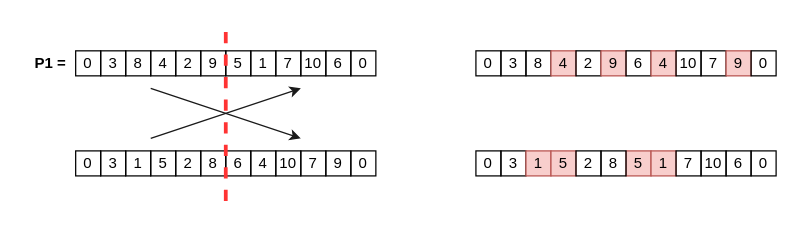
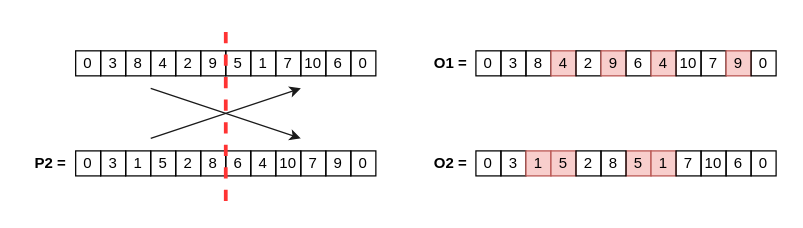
node "P1 =": removed
node "O1 =": added
node "P2 =": added
node "O2 =": added
